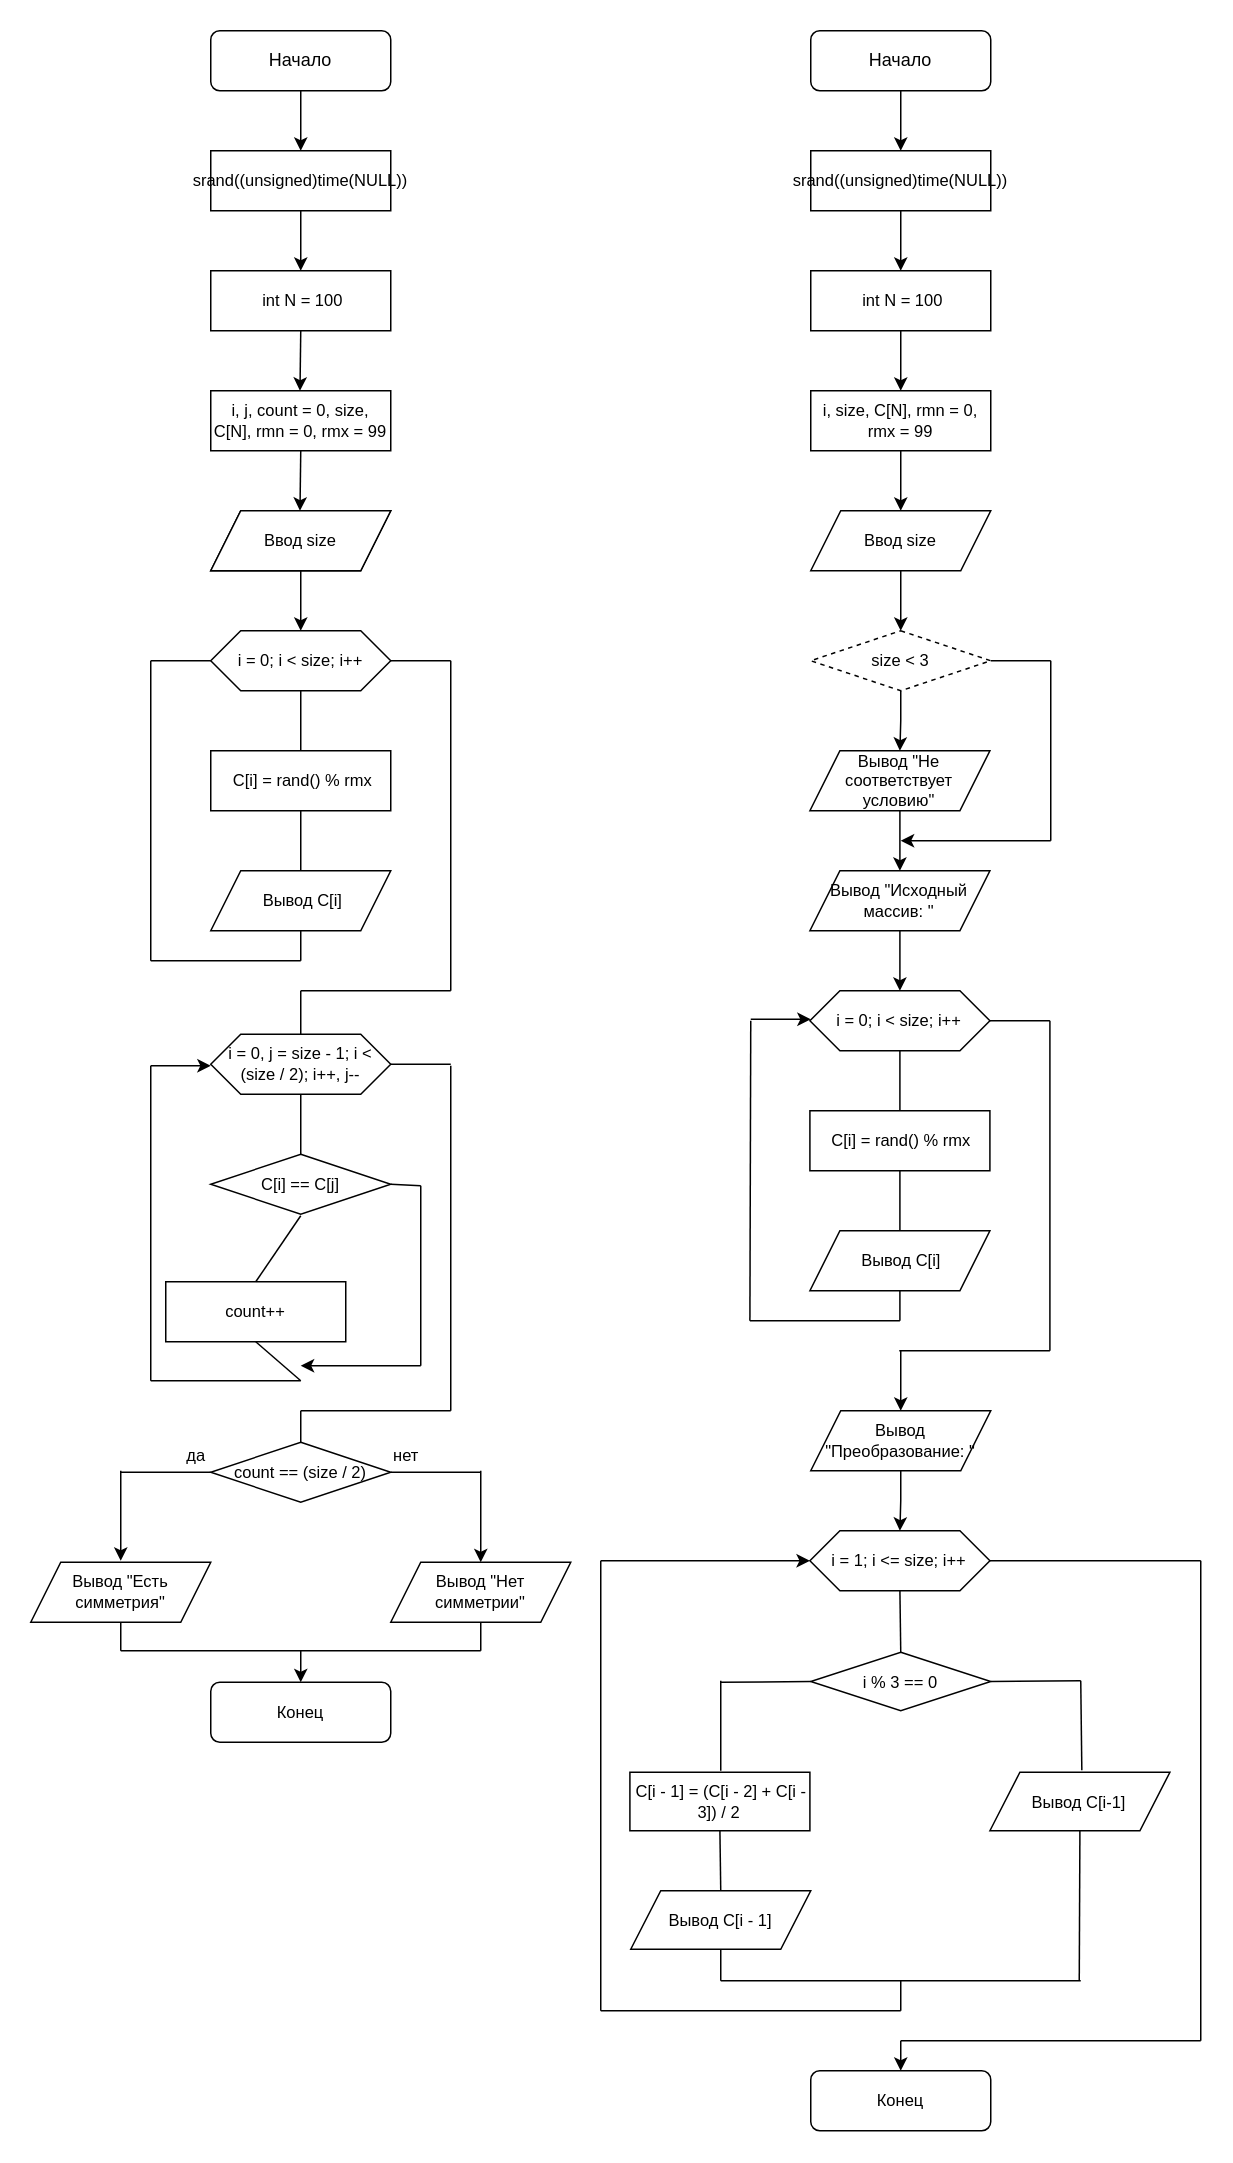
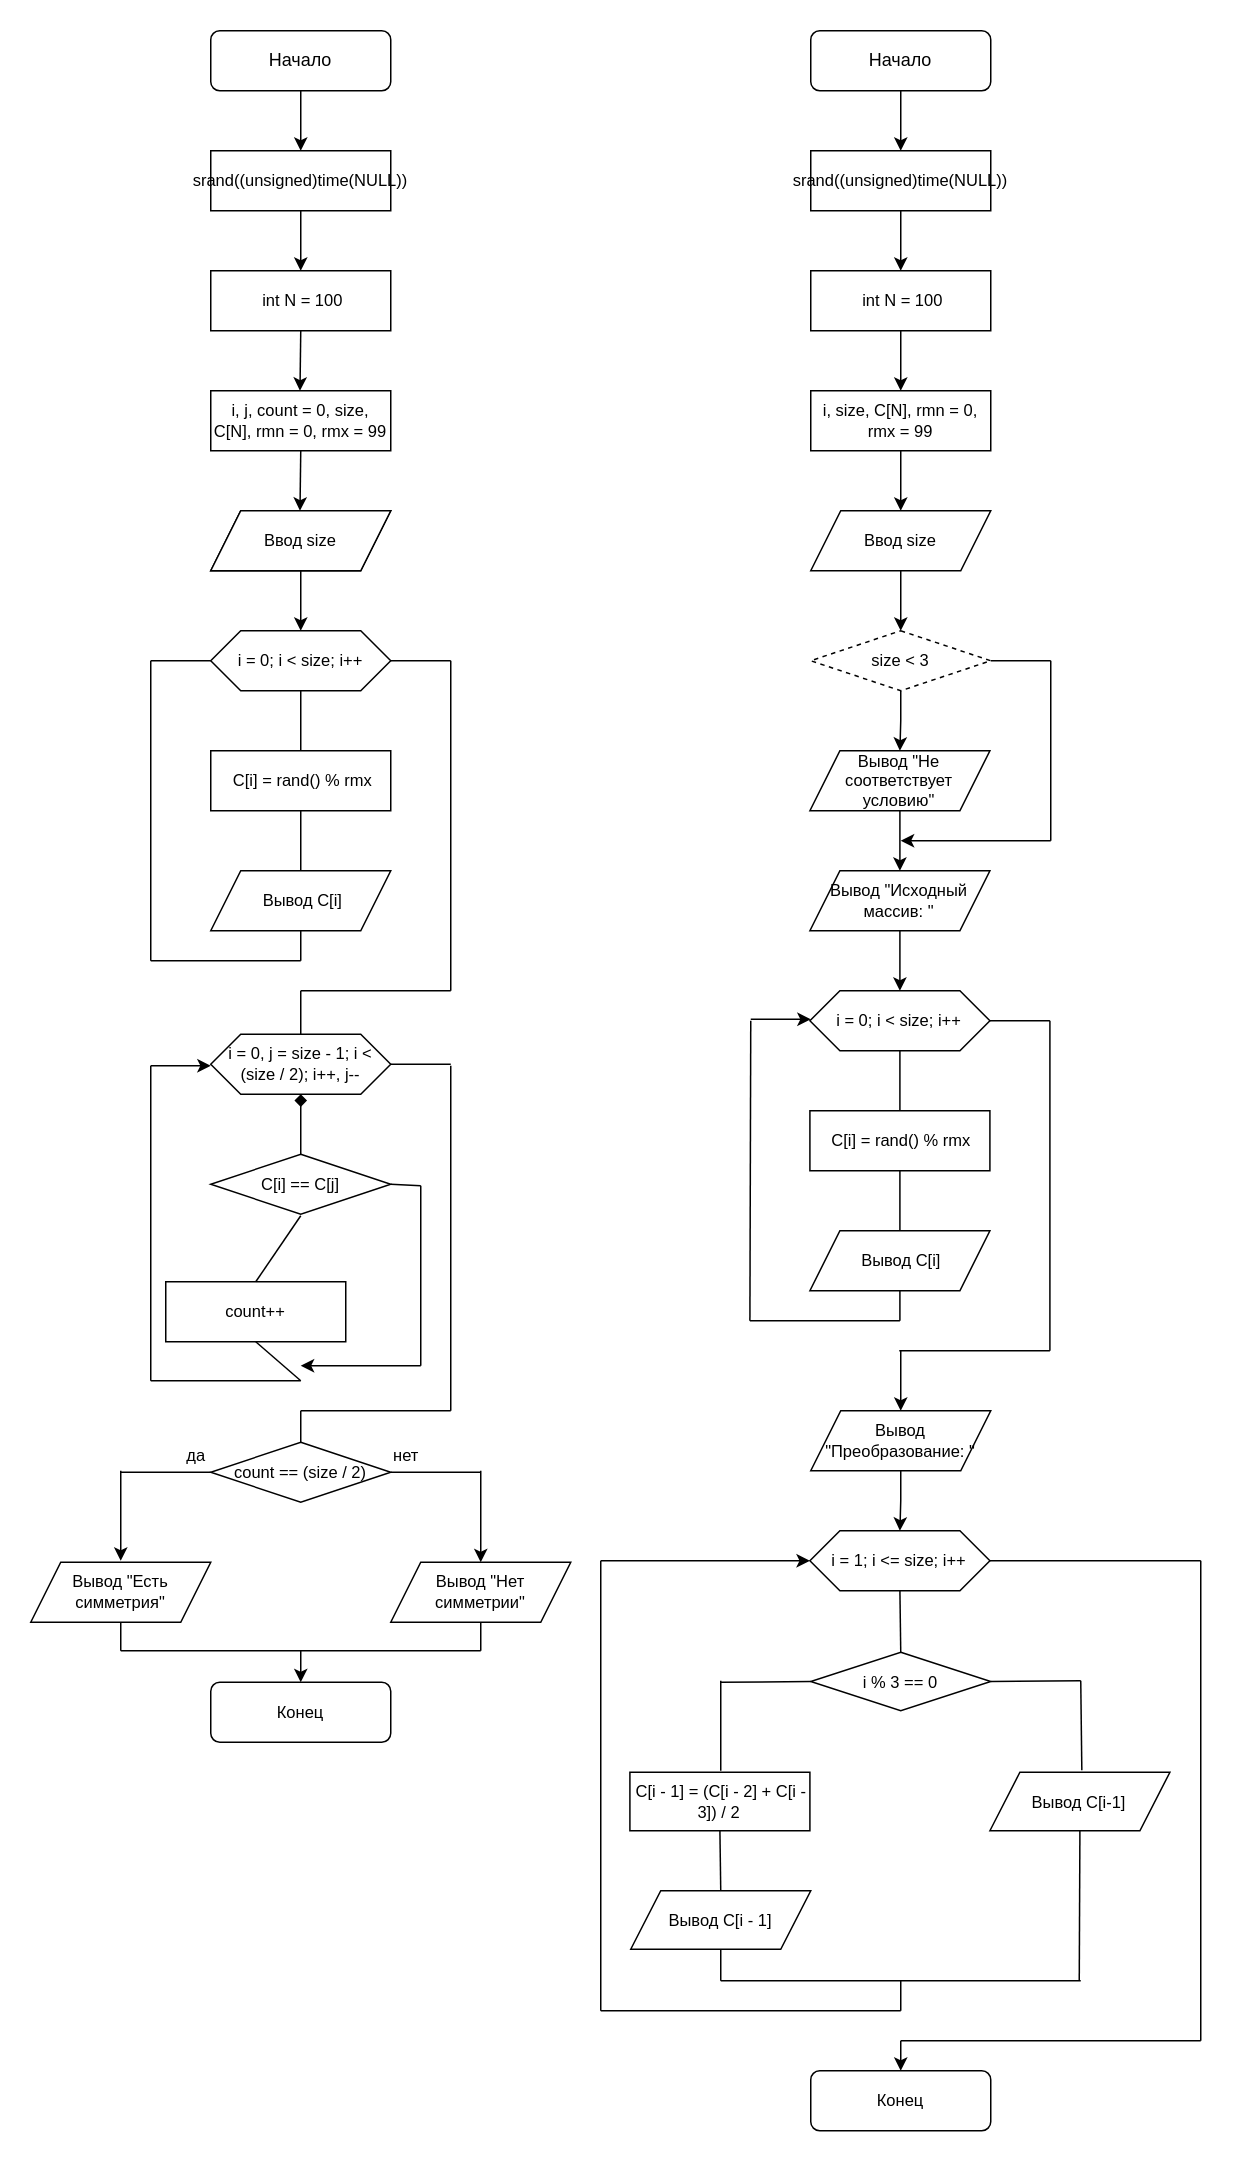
edge "i = 0, j = size - 1; i < (size / 2); i++, j--" -- "C[i] == C[j]": arrowhead none -> diamond
